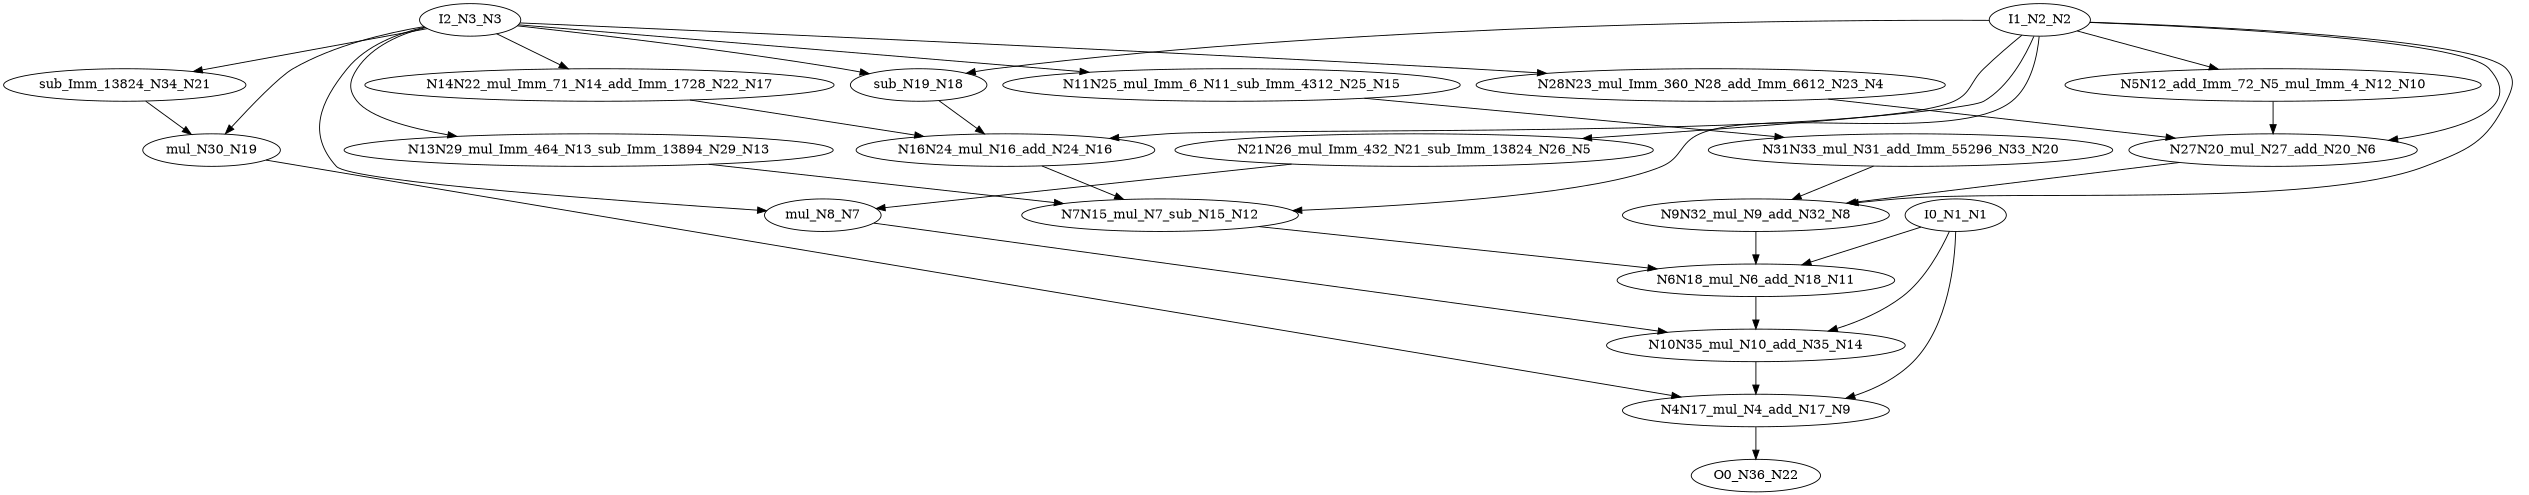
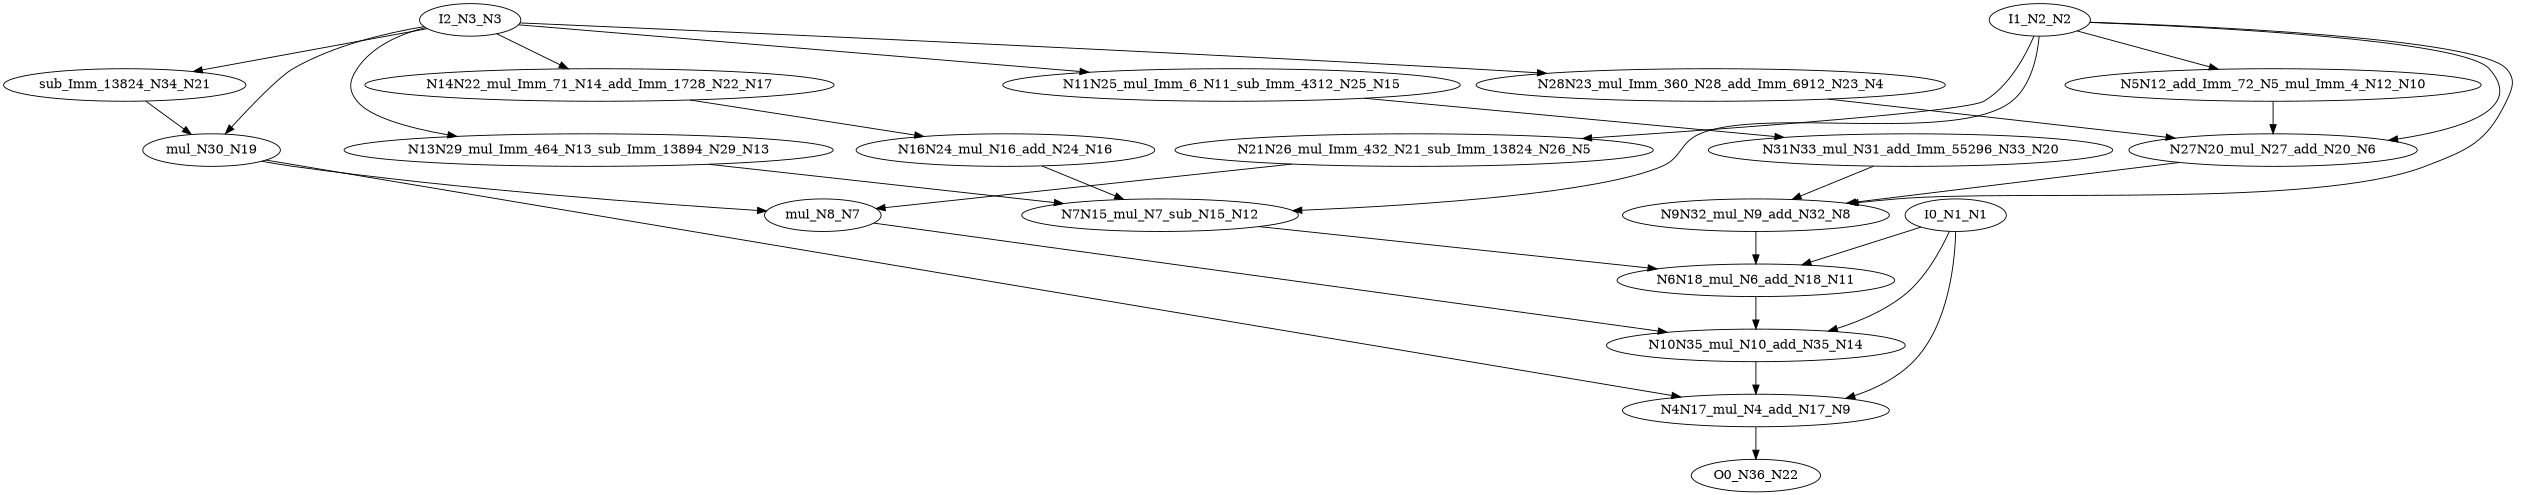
node "sub_N19_N18": removed
node "N28N23_mul_Imm_360_N28_add_Imm_6612_N23_N4": label "N28N23_mul_Imm_360_N28_add_Imm_6612_N23_N4" -> "N28N23_mul_Imm_360_N28_add_Imm_6912_N23_N4"
edge "I1_N2_N2" -> "N16N24_mul_N16_add_N24_N16": removed
edge "I2_N3_N3" -> "mul_N8_N7": now "mul_N30_N19" -> "mul_N8_N7"
